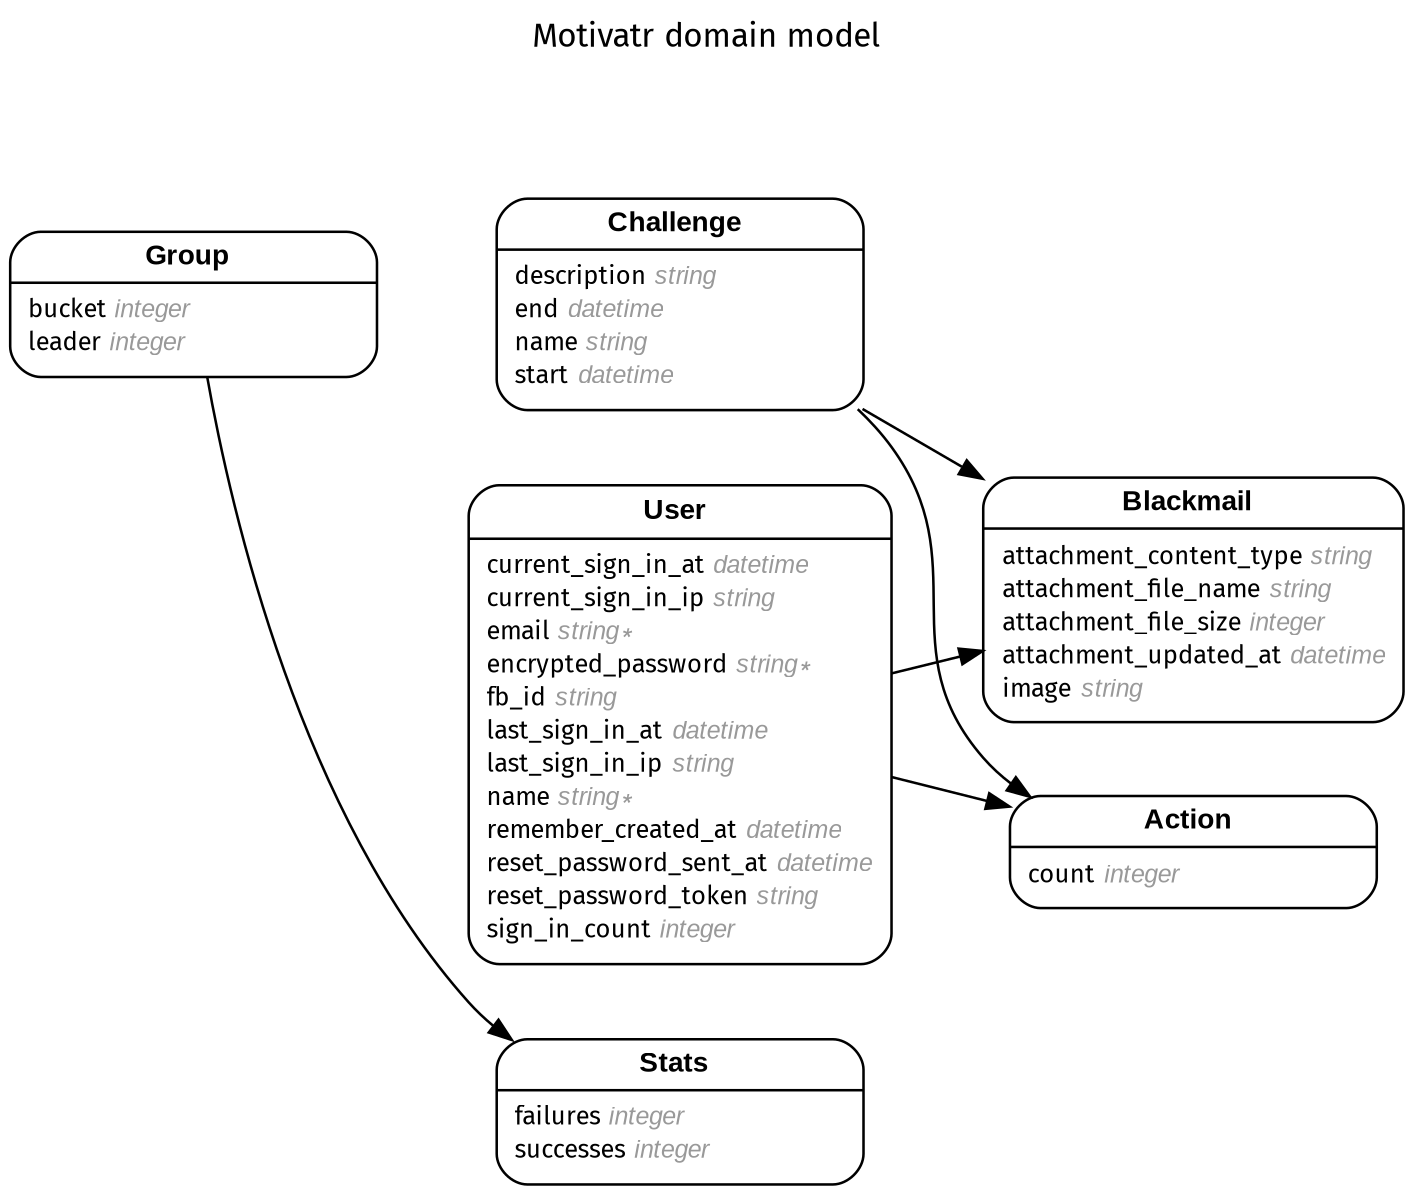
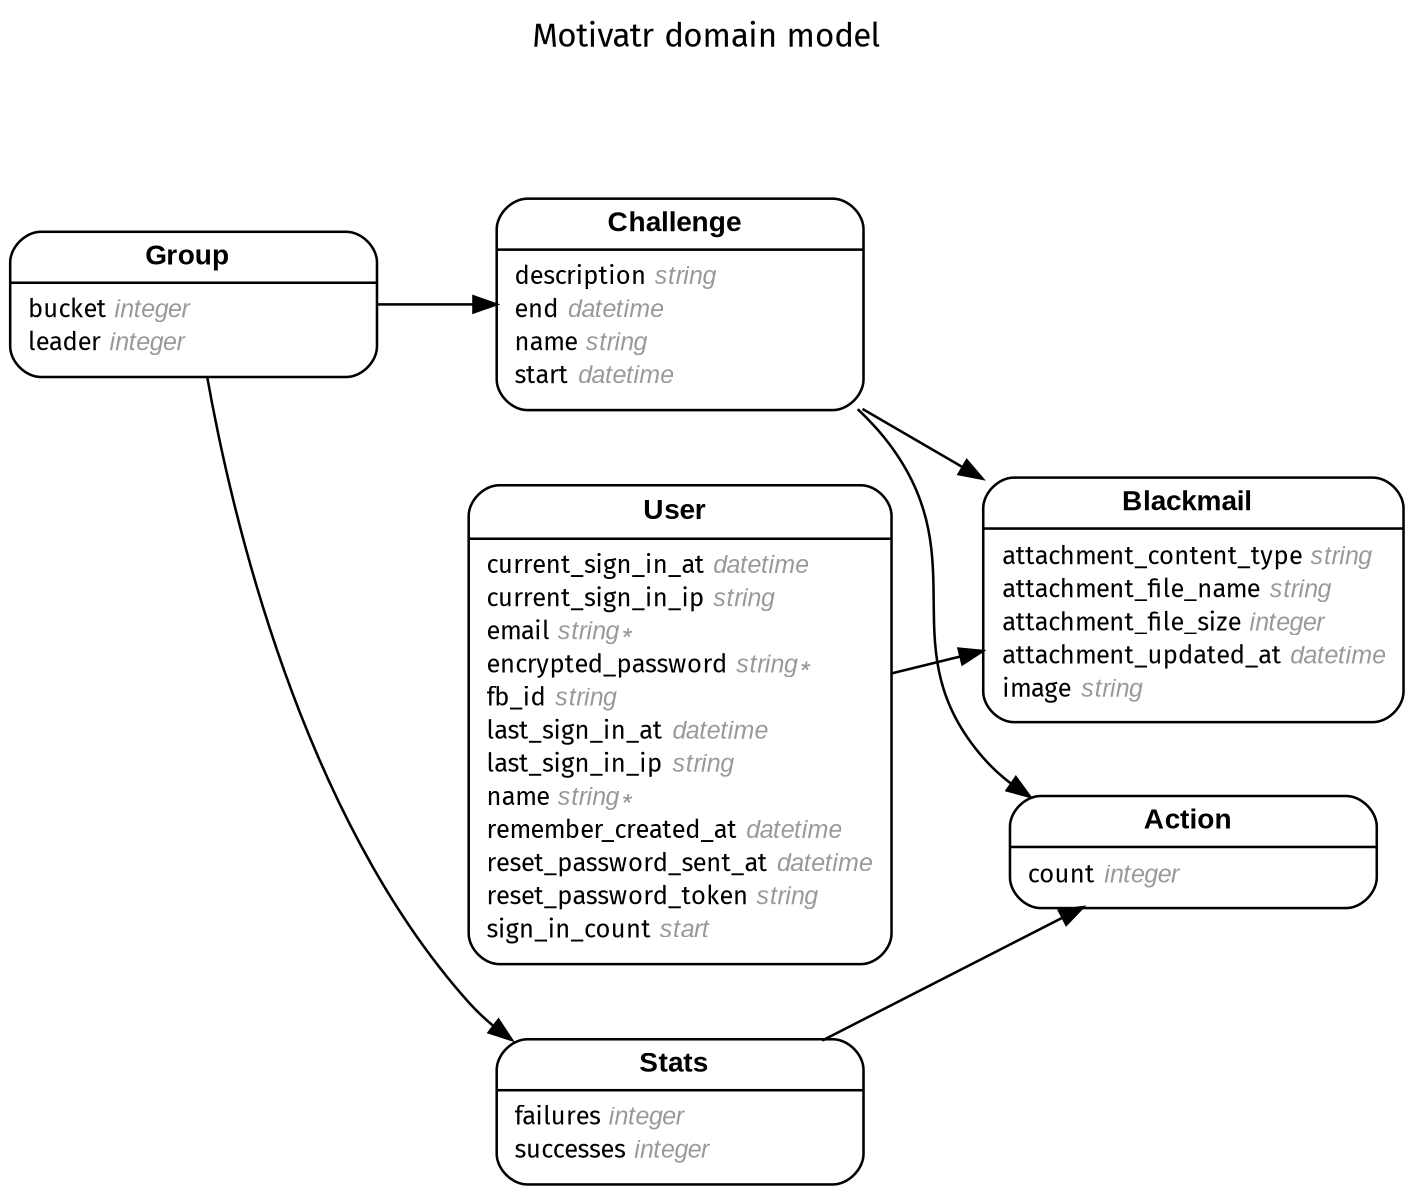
edge "Group" -- "Challenge": added
edge "User" -- "Action": now "Stats" -- "Action"
node "User": text "integer" -> "start"
